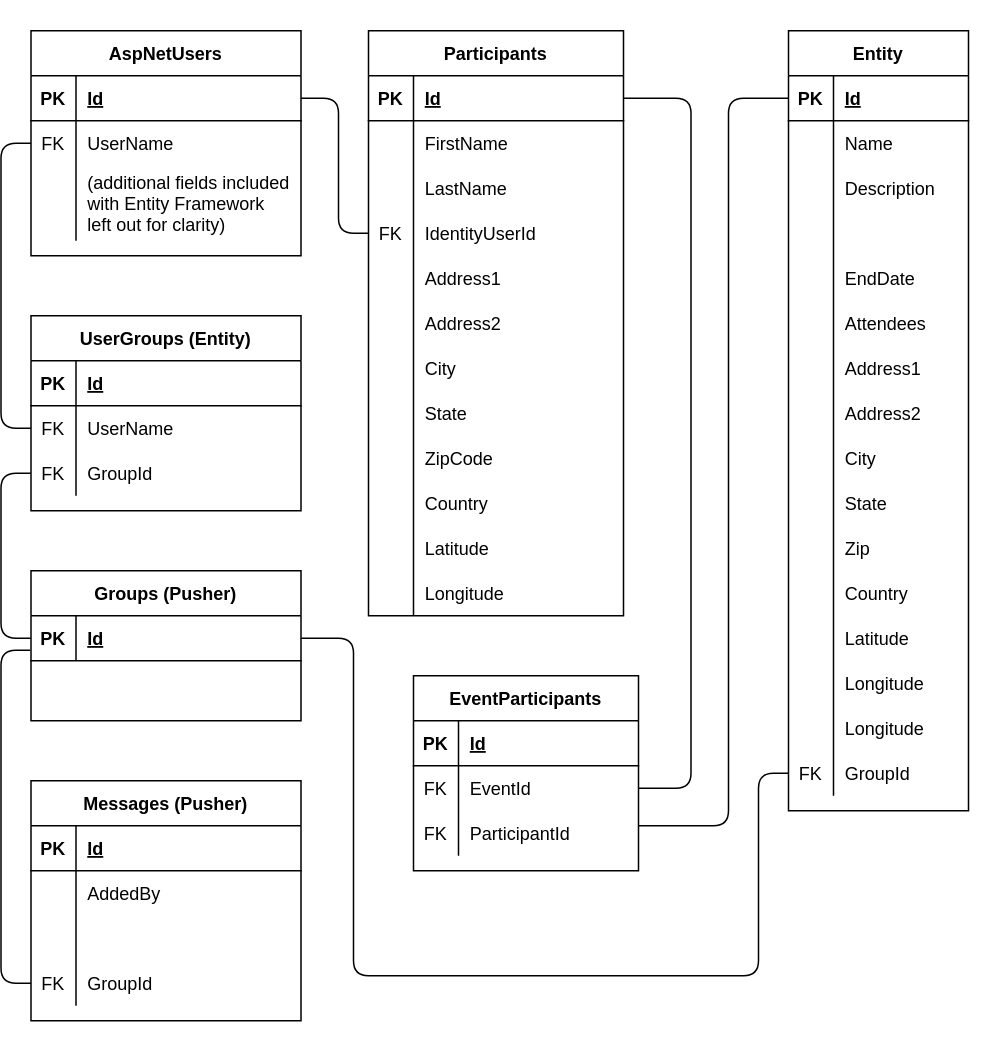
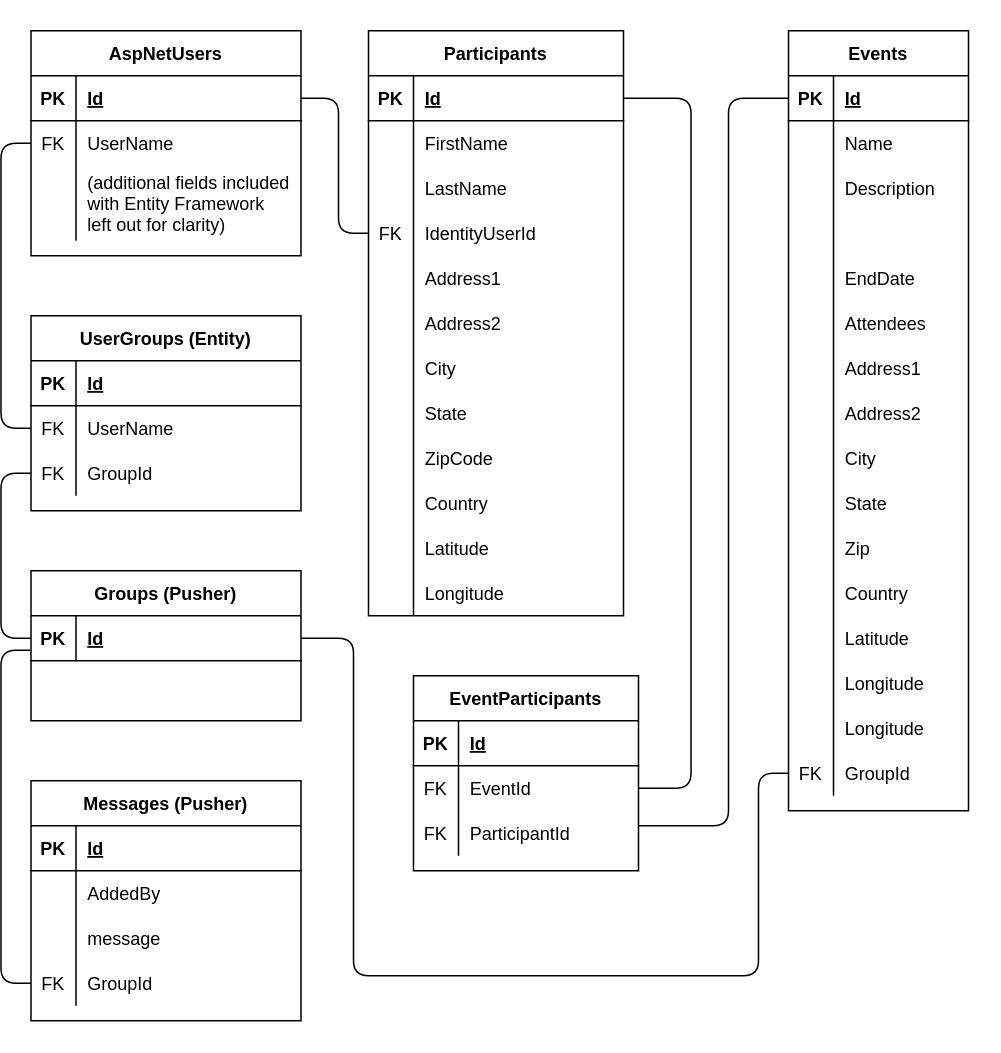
node "Entity": label "Entity" -> "Events"
node "message": added
